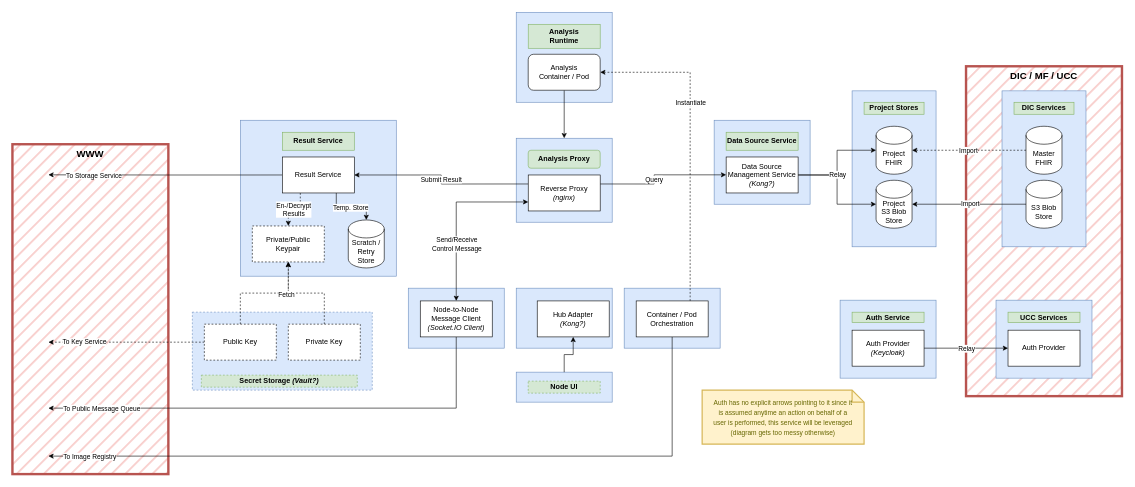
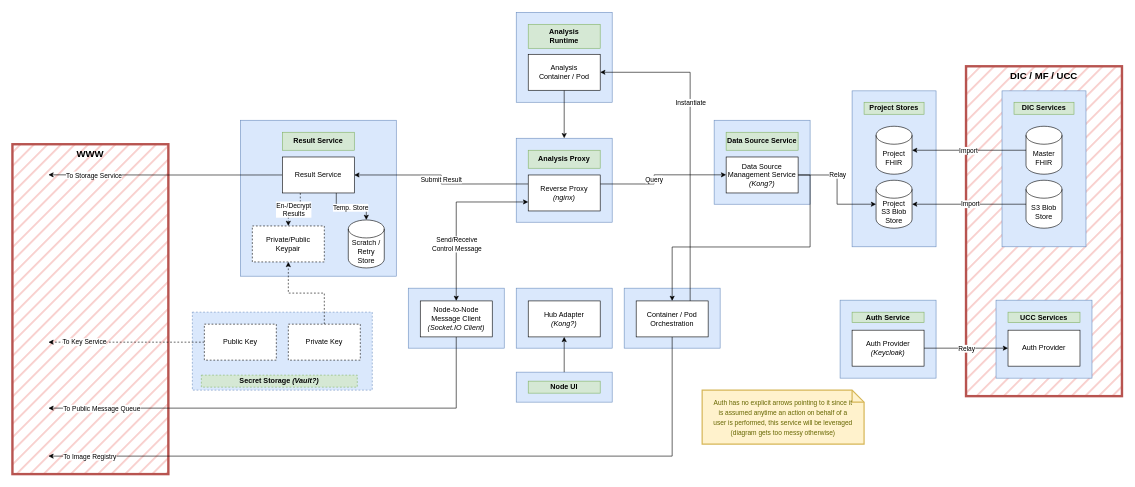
node "Analysis Container / Pod": shape rounded rectangle -> rectangle
edge "Container / Pod Orchestration" -> "Analysis Container / Pod": style dashed -> solid
edge "Data Source Management Service (Kong?)" -> "Project FHIR": now "Data Source Management Service (Kong?)" -> "Container / Pod Orchestration"
edge "Master FHIR" -> "Project FHIR": style dashed -> solid
node "Analysis Proxy": shape rounded rectangle -> rectangle
edge "Public Key" -> "Private/Public Keypair": removed, label "Fetch"
node "Hub Adapter (Kong?)": moved (573, 319) -> (564, 319)
node "Node UI": style dashed -> solid
